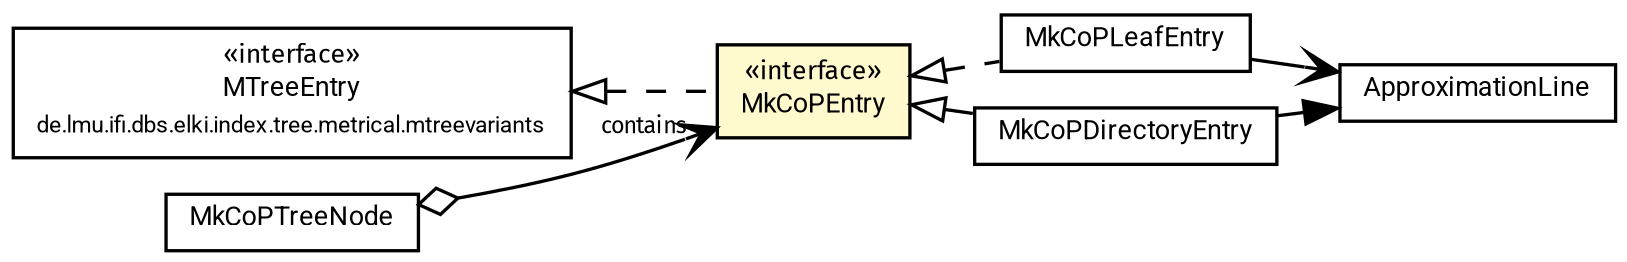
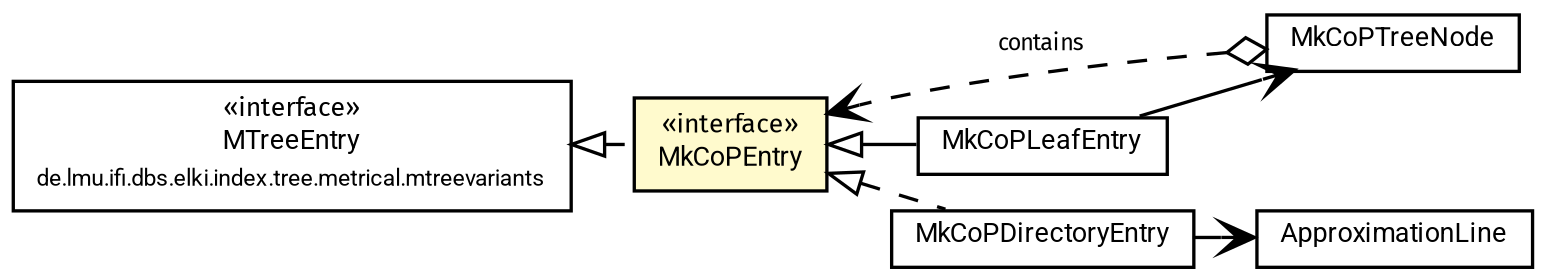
edge "MkCoPLeafEntry" -> "ApproximationLine": now "MkCoPLeafEntry" -> "MkCoPTreeNode"
edge "MkCoPLeafEntry" -> "MkCoPEntry": style dashed -> solid
edge "MkCoPDirectoryEntry" -> "MkCoPEntry": style solid -> dashed
edge "MkCoPDirectoryEntry" -> "ApproximationLine": arrowhead normal -> open
edge "MkCoPEntry" -- "MkCoPTreeNode": style solid -> dashed
